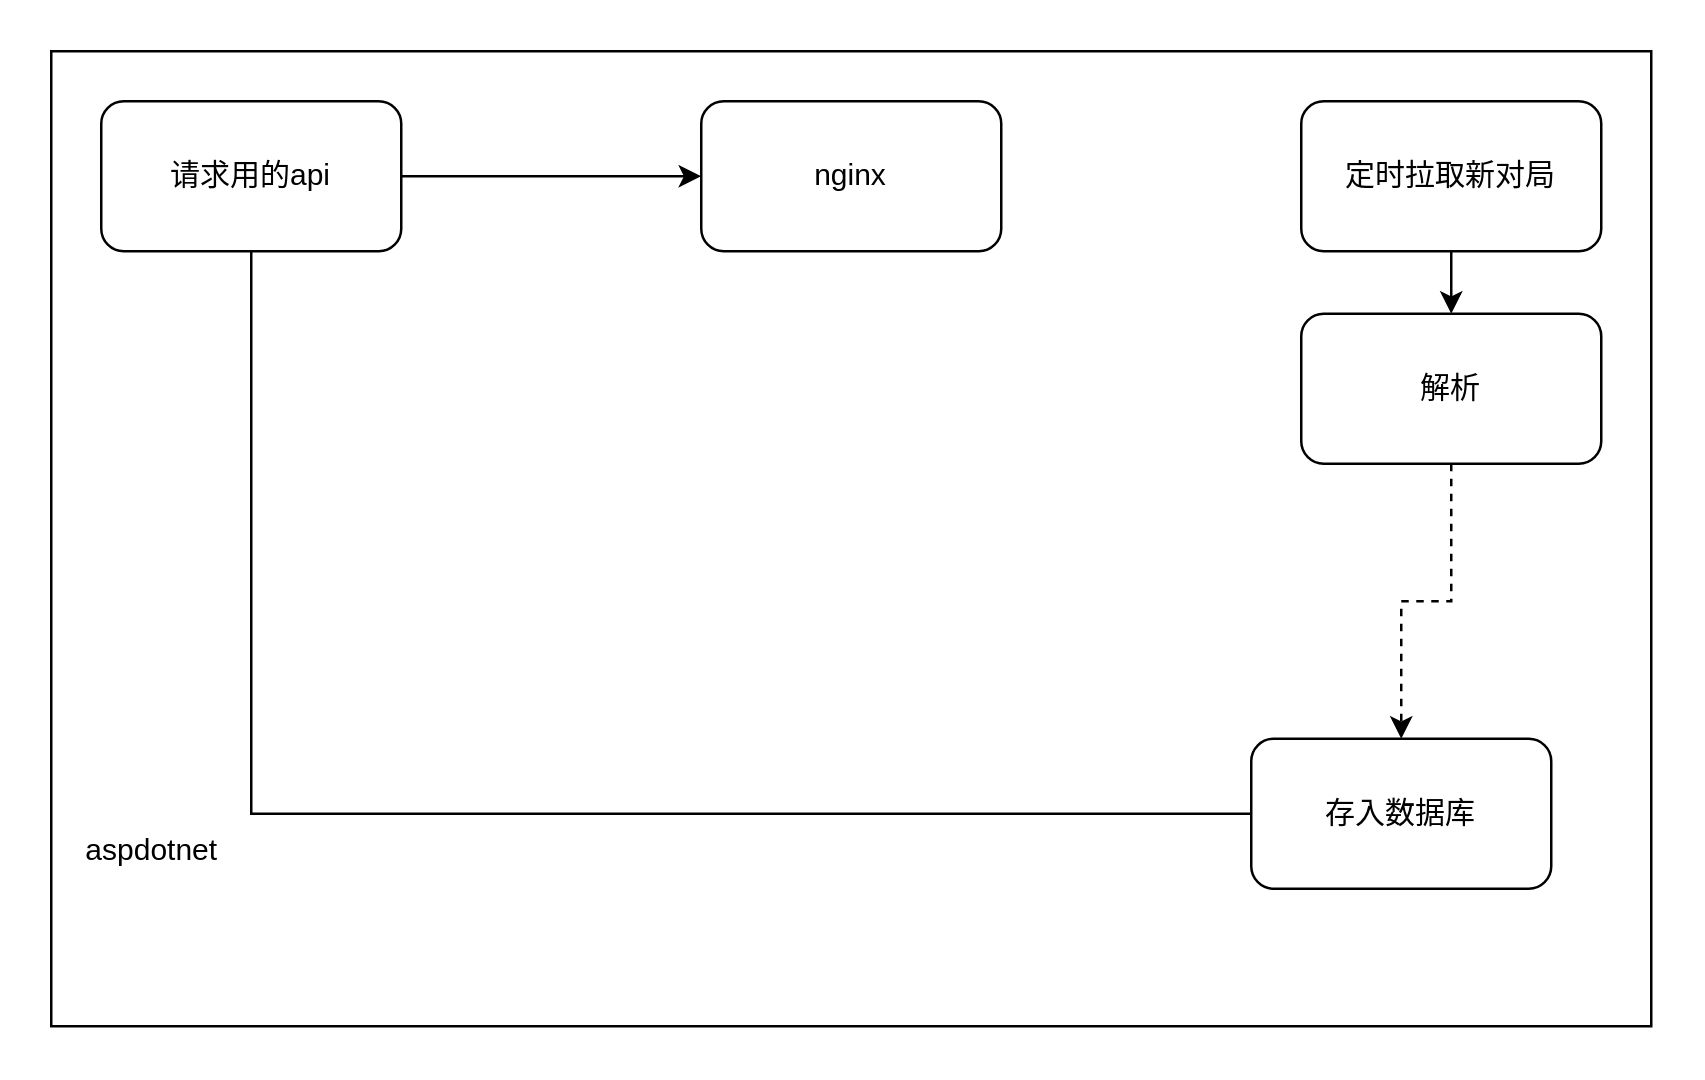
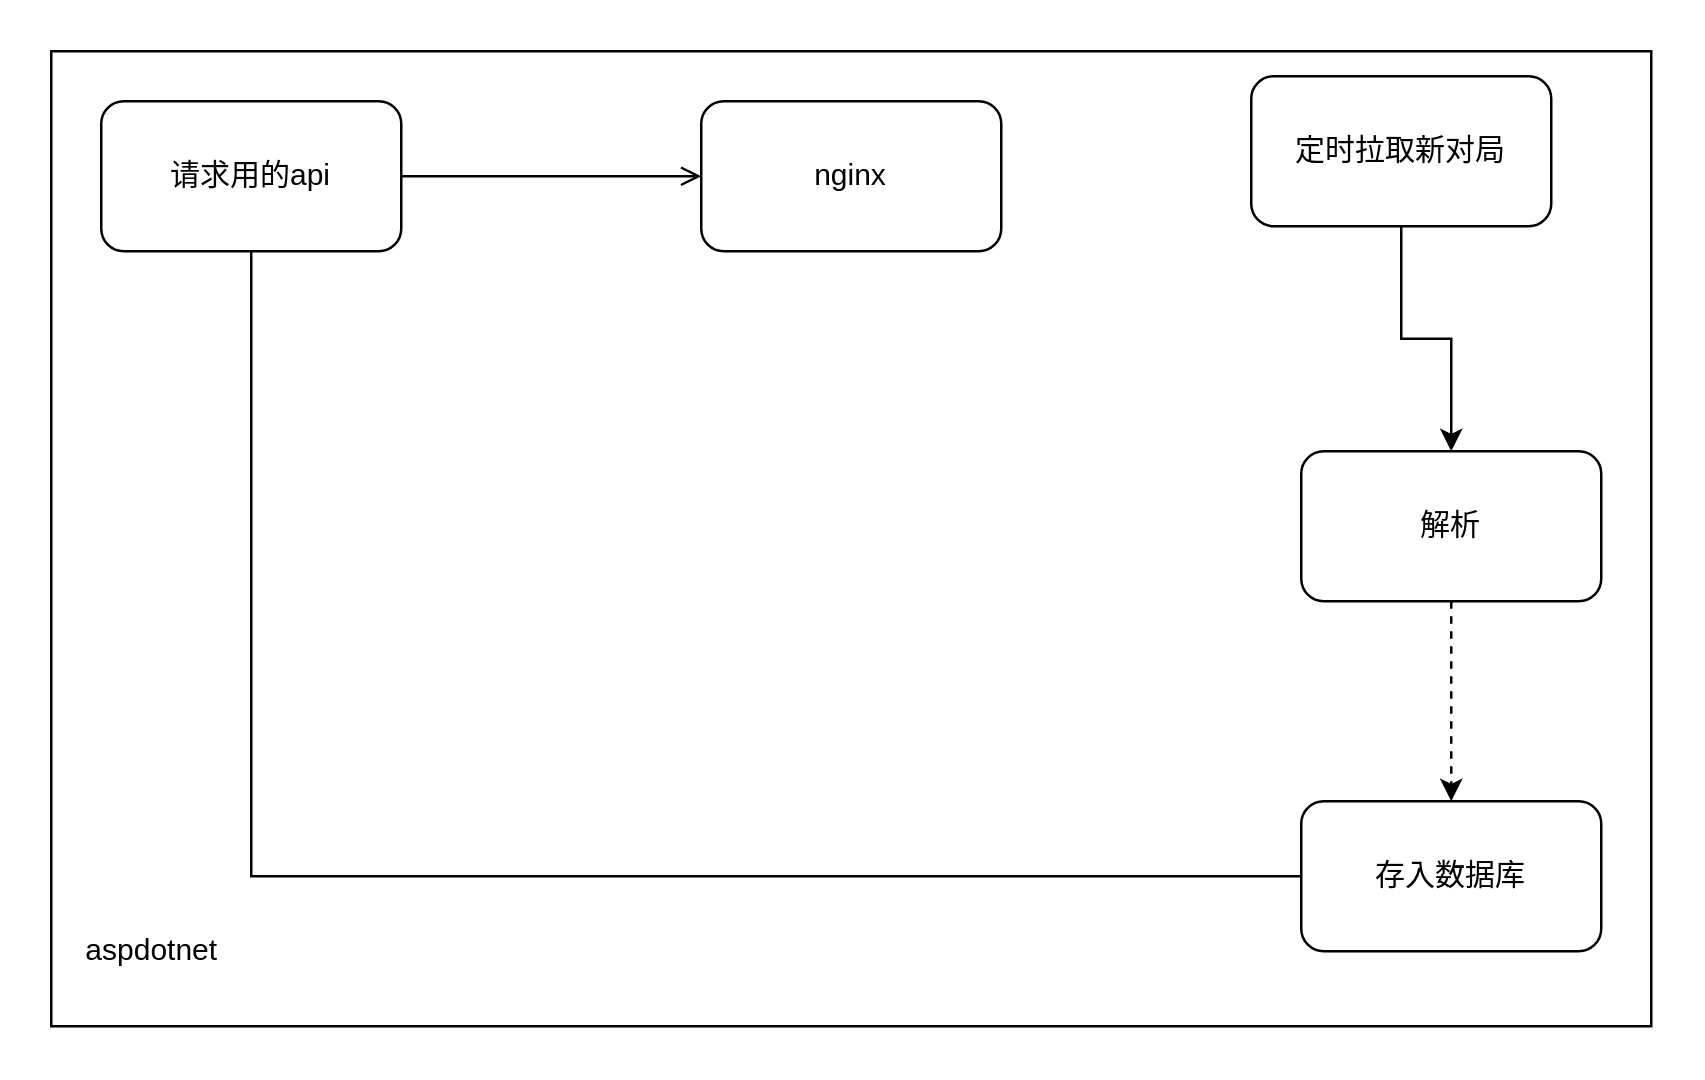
edge "请求用的api" -> "nginx": arrowhead classic -> open
node "定时拉取新对局": moved (1451, 176) -> (1401, 151)
node "解析": moved (1451, 389) -> (1451, 526)
node "存入数据库": moved (1401, 814) -> (1451, 876)
node "aspdotnet": moved (151, 851) -> (151, 951)
